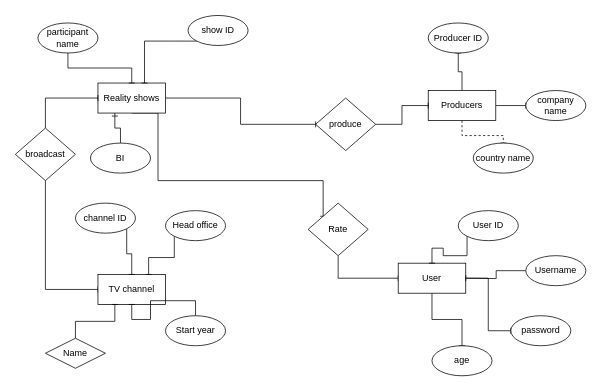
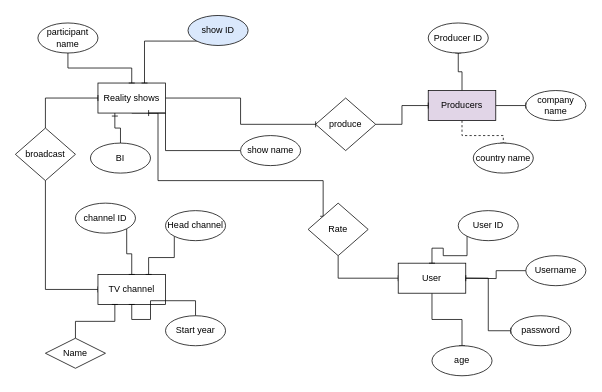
node "show ID": fillcolor #ffffff -> #dae8fc
node "Producers": fillcolor #ffffff -> #e1d5e7
edge "show name" -> "Reality shows": added
node "show name": added
node "Head office": label "Head office" -> "Head channel"
